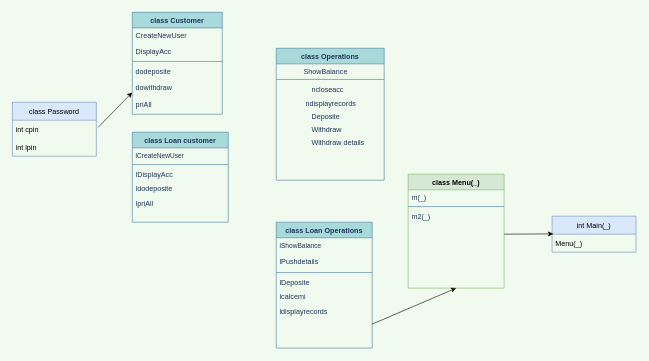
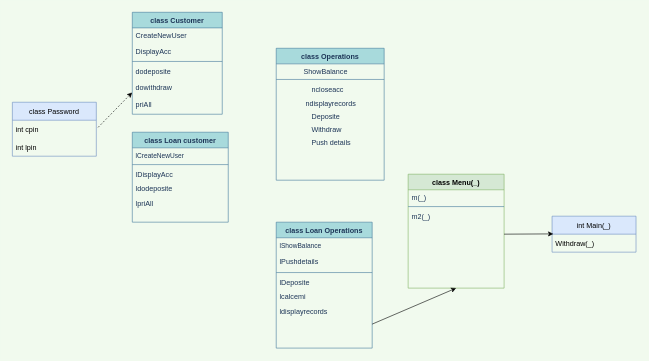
edge "int cpin" -> "priAll": style solid -> dashed
node "Withdraw details": label "Withdraw details" -> "Push details"
node "Menu(_)": label "Menu(_)" -> "Withdraw(_)"
